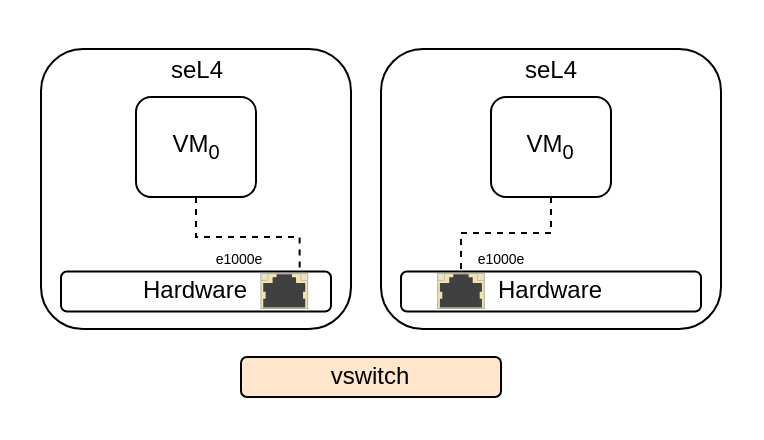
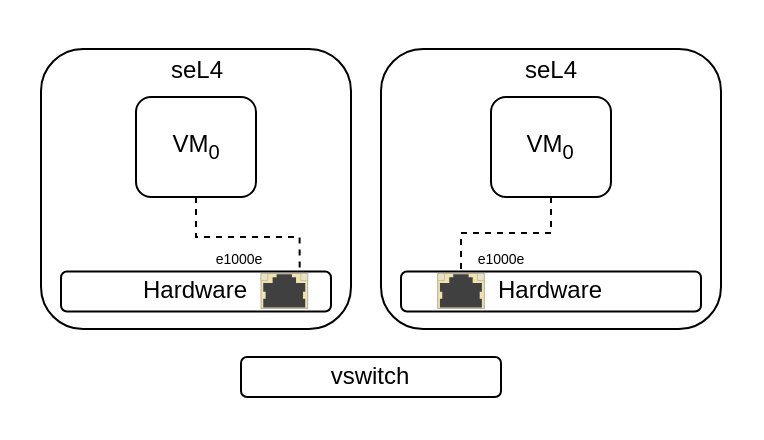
node "vswitch": fillcolor #ffe6cc -> #ffffff
